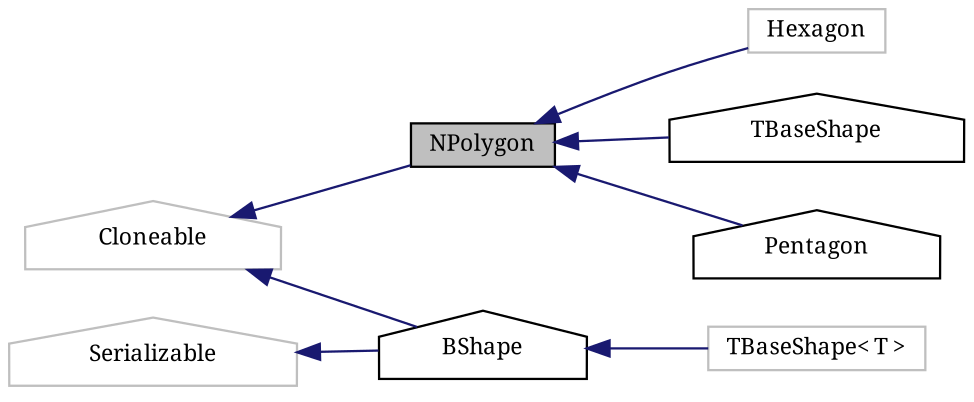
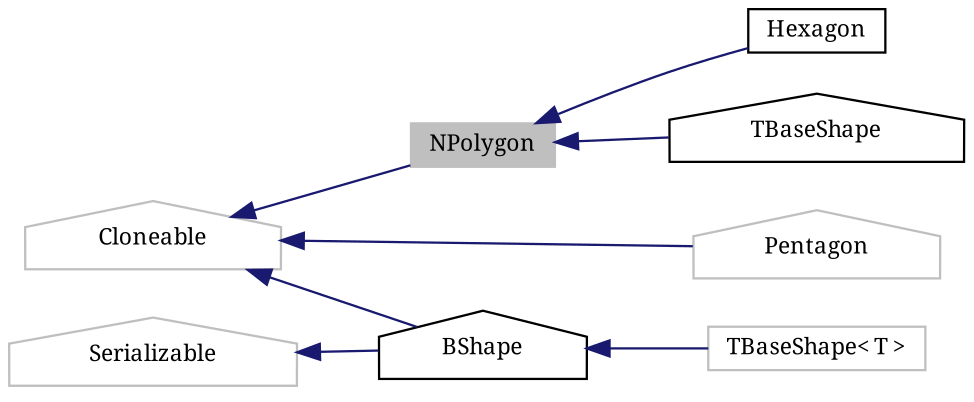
node "Hexagon": color grey75 -> black
node "NPolygon": color black -> grey75
edge "Pentagon" -> "NPolygon": now "Pentagon" -> "Cloneable"
node "Pentagon": color black -> grey75
